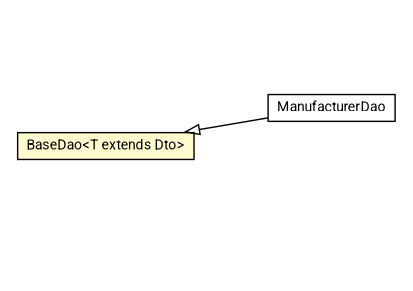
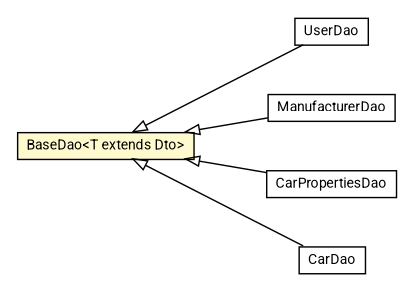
node "UserDao": added
node "CarPropertiesDao": added
node "CarDao": added
